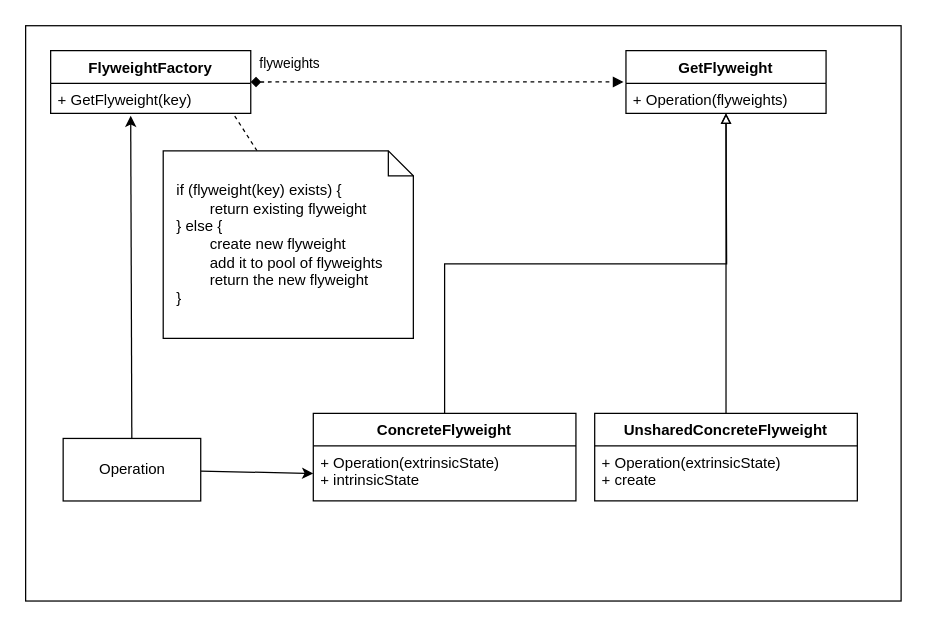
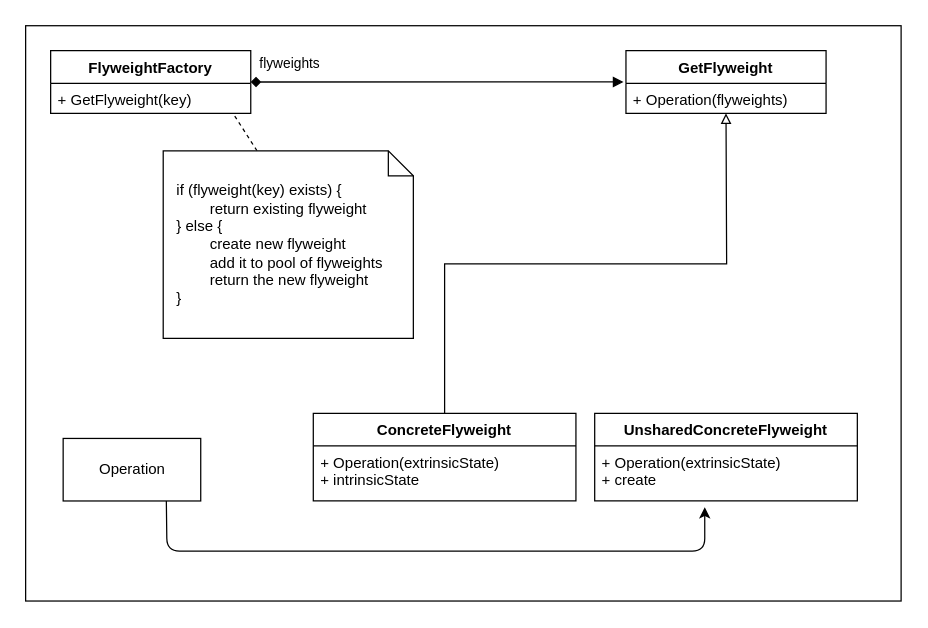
edge "FlyweightFactory" -- "+ Operation(flyweights)": style dashed -> solid
edge "Operation" -> "+ GetFlyweight(key)": removed
edge "UnsharedConcreteFlyweight" -> "GetFlyweight": removed
edge "Operation" -> "+ Operation(extrinsicState) + intrinsicState": removed
edge "Operation" -> "+ Operation(extrinsicState) + create": added
